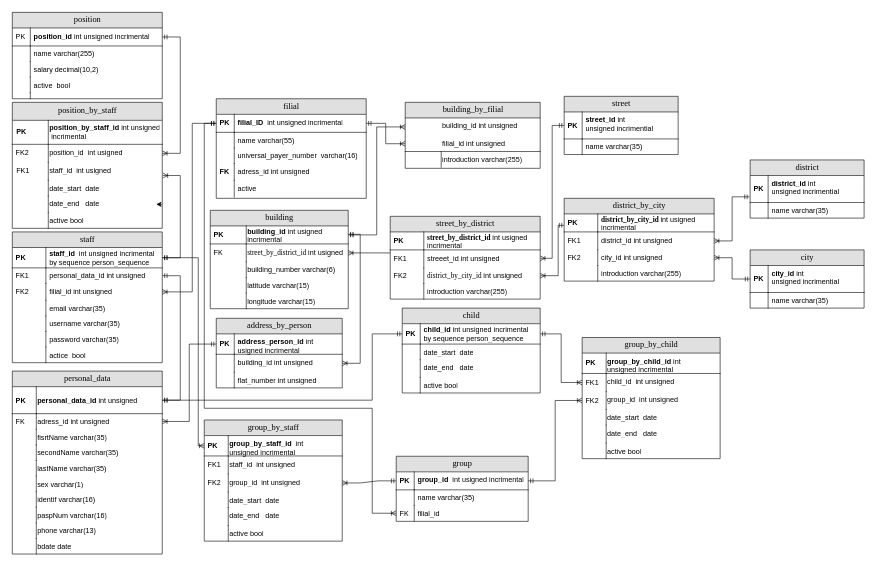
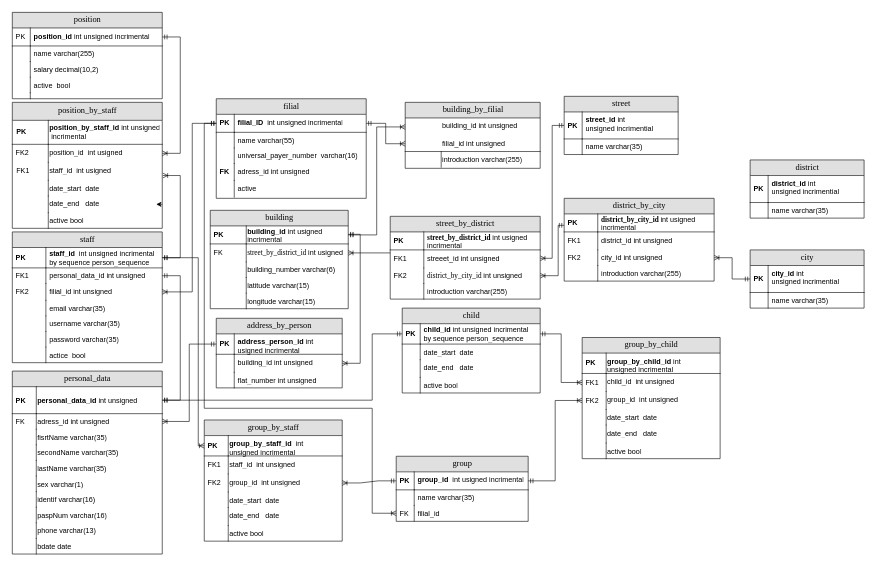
edge "district_id int unsigned incrimential" -- "district_id int unsigned": removed
